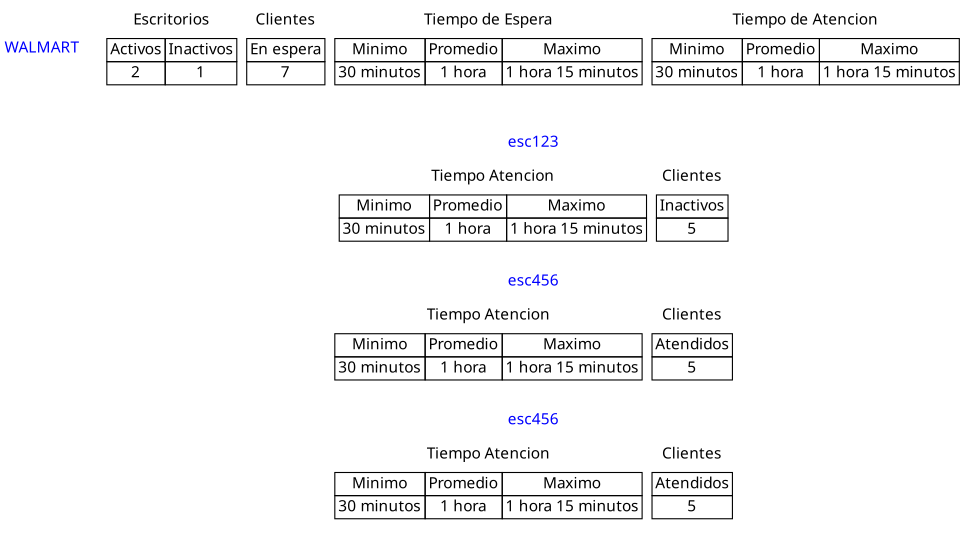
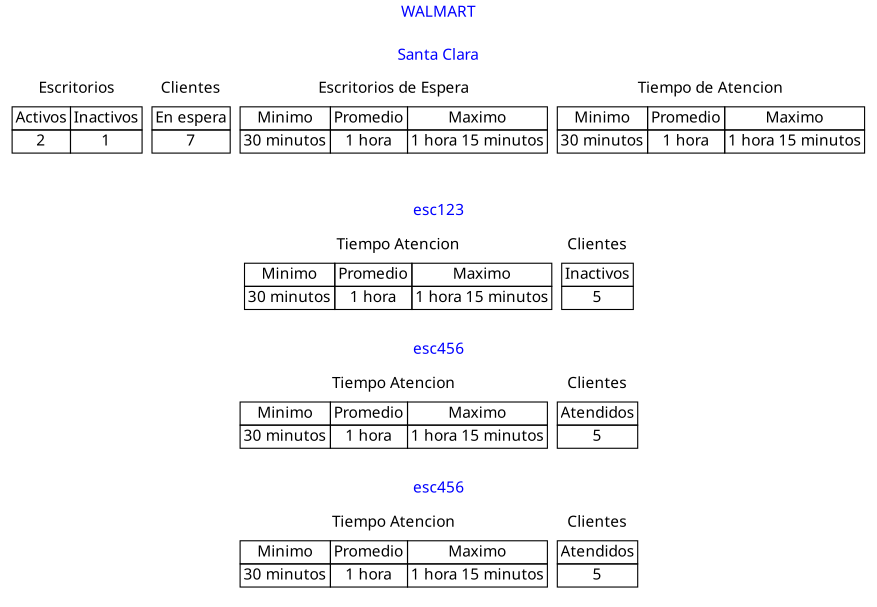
node "Escritorios": text "Tiempo de Espera" -> "Escritorios de Espera"
node "Santa Clara": added
